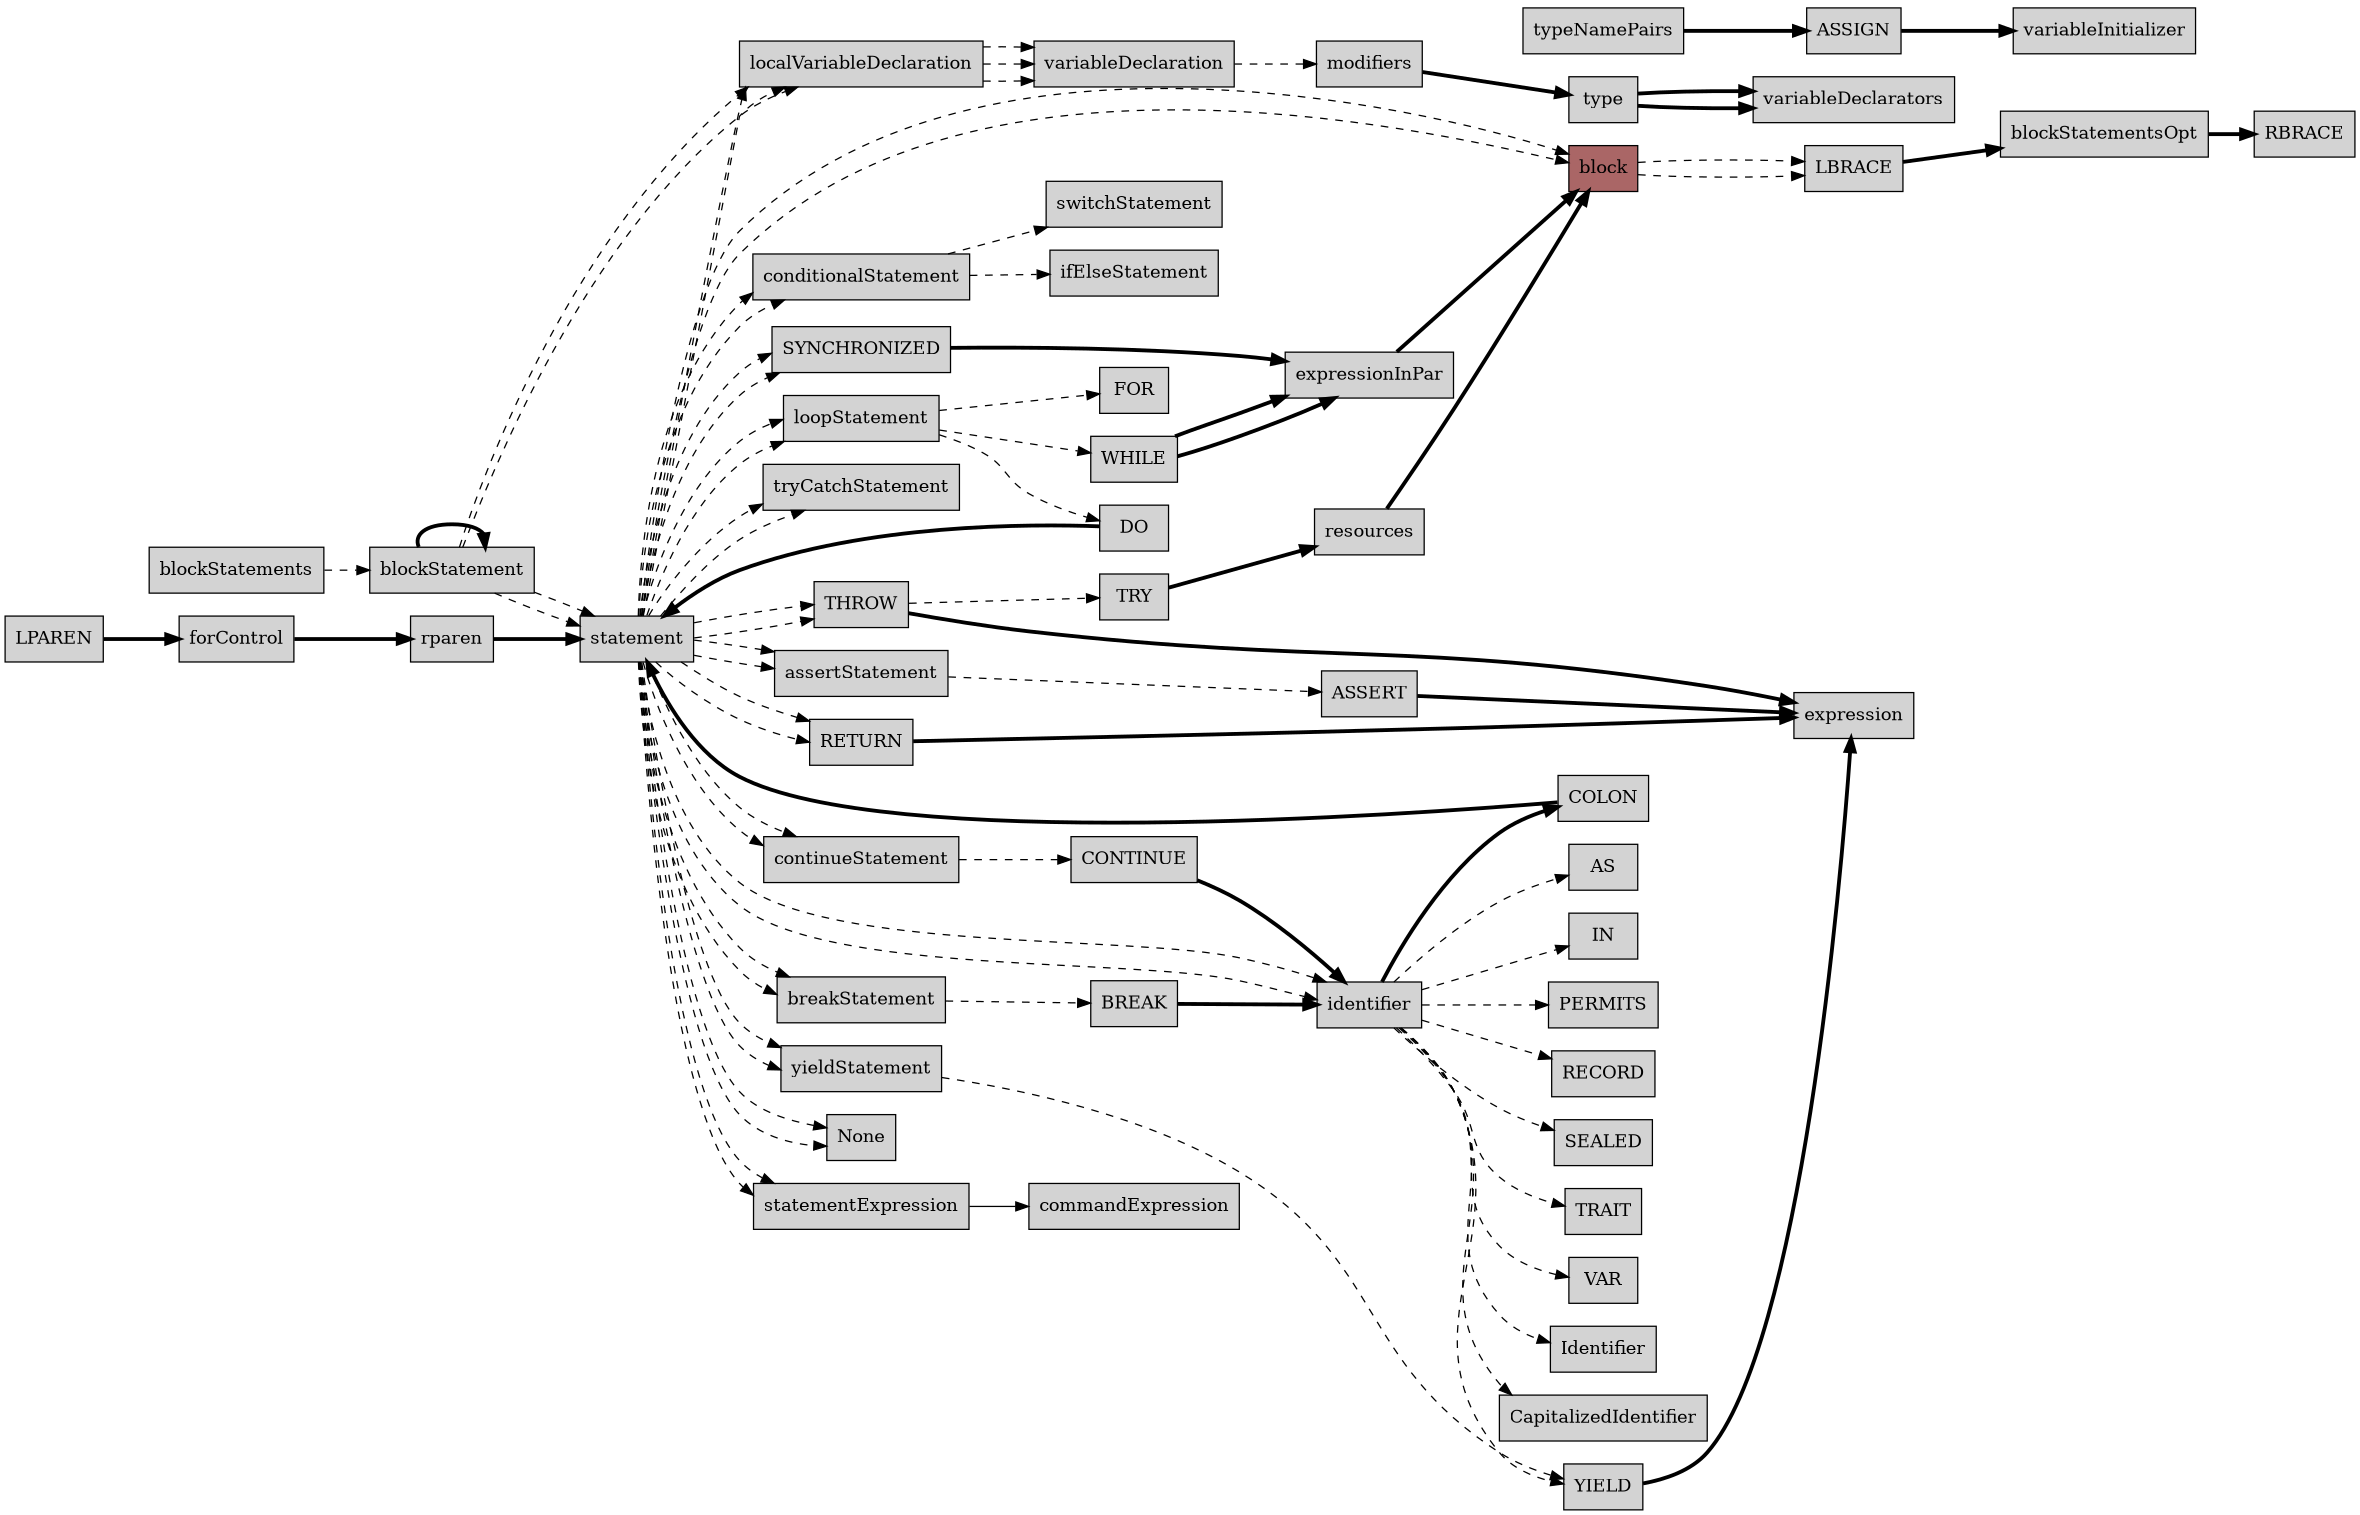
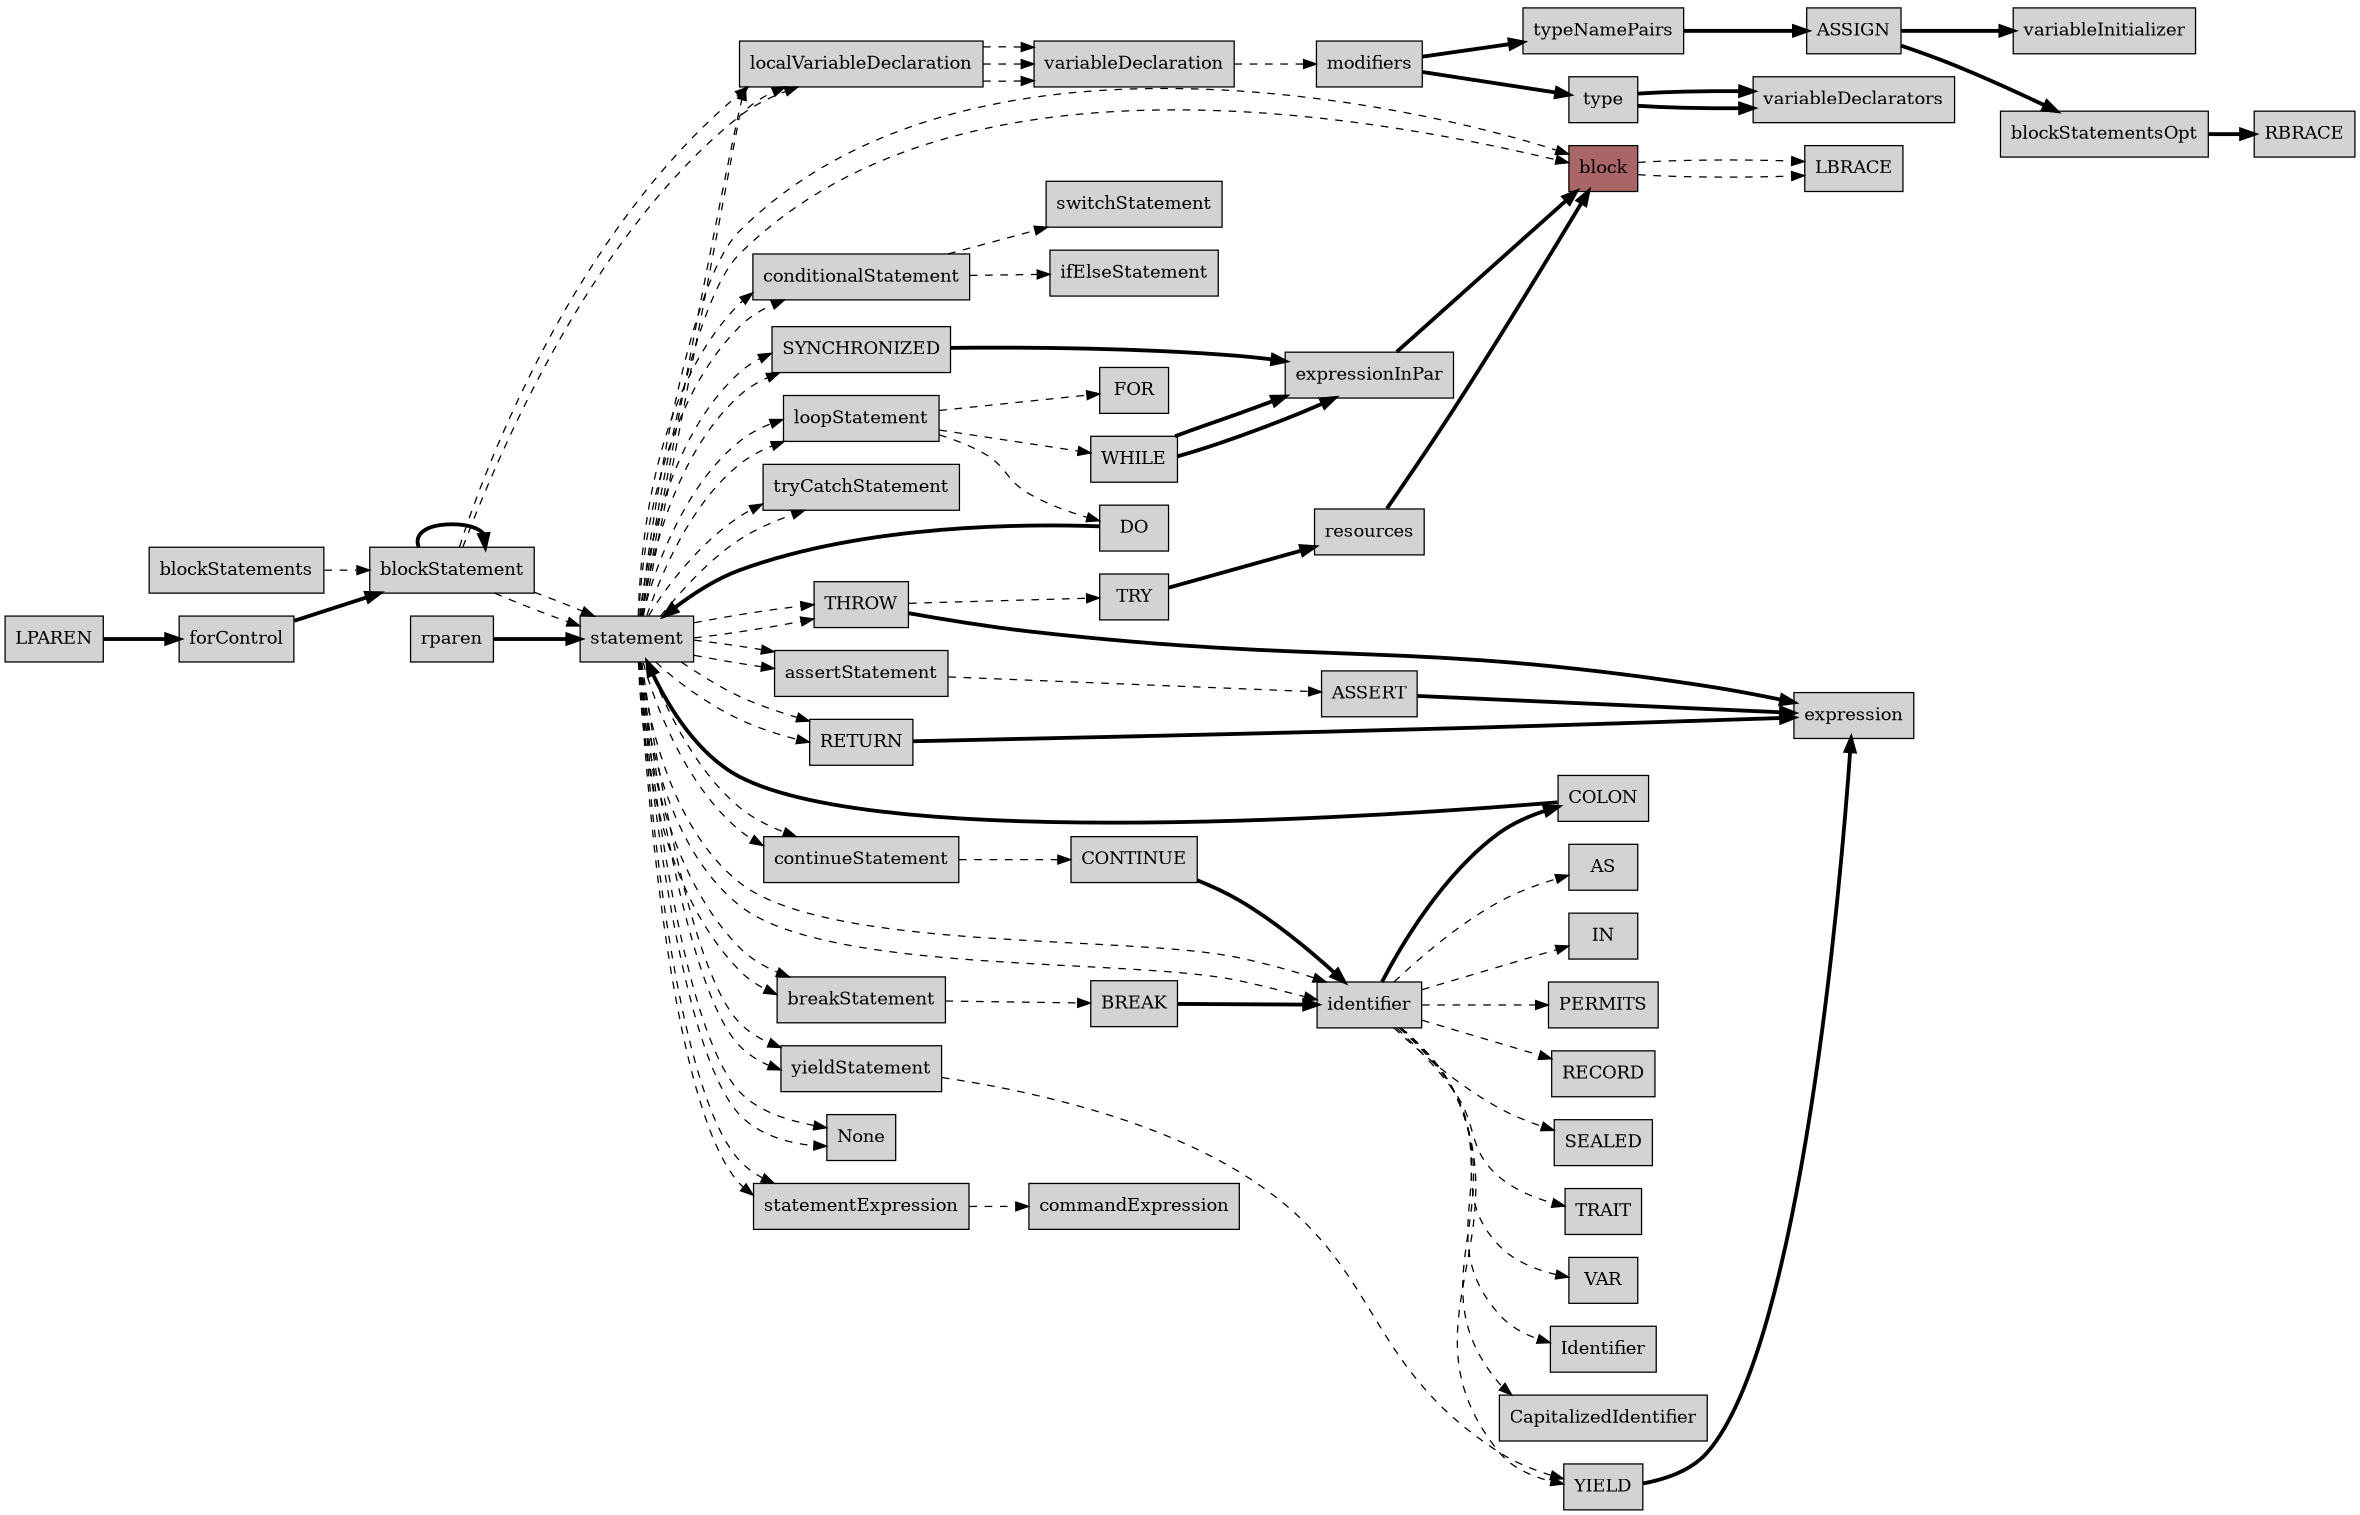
edge "modifiers" -> "typeNamePairs": added
edge "LBRACE" -> "blockStatementsOpt": now "ASSIGN" -> "blockStatementsOpt"
edge "forControl" -> "rparen": now "forControl" -> "blockStatement"
edge "statementExpression" -> "commandExpression": style solid -> dashed
